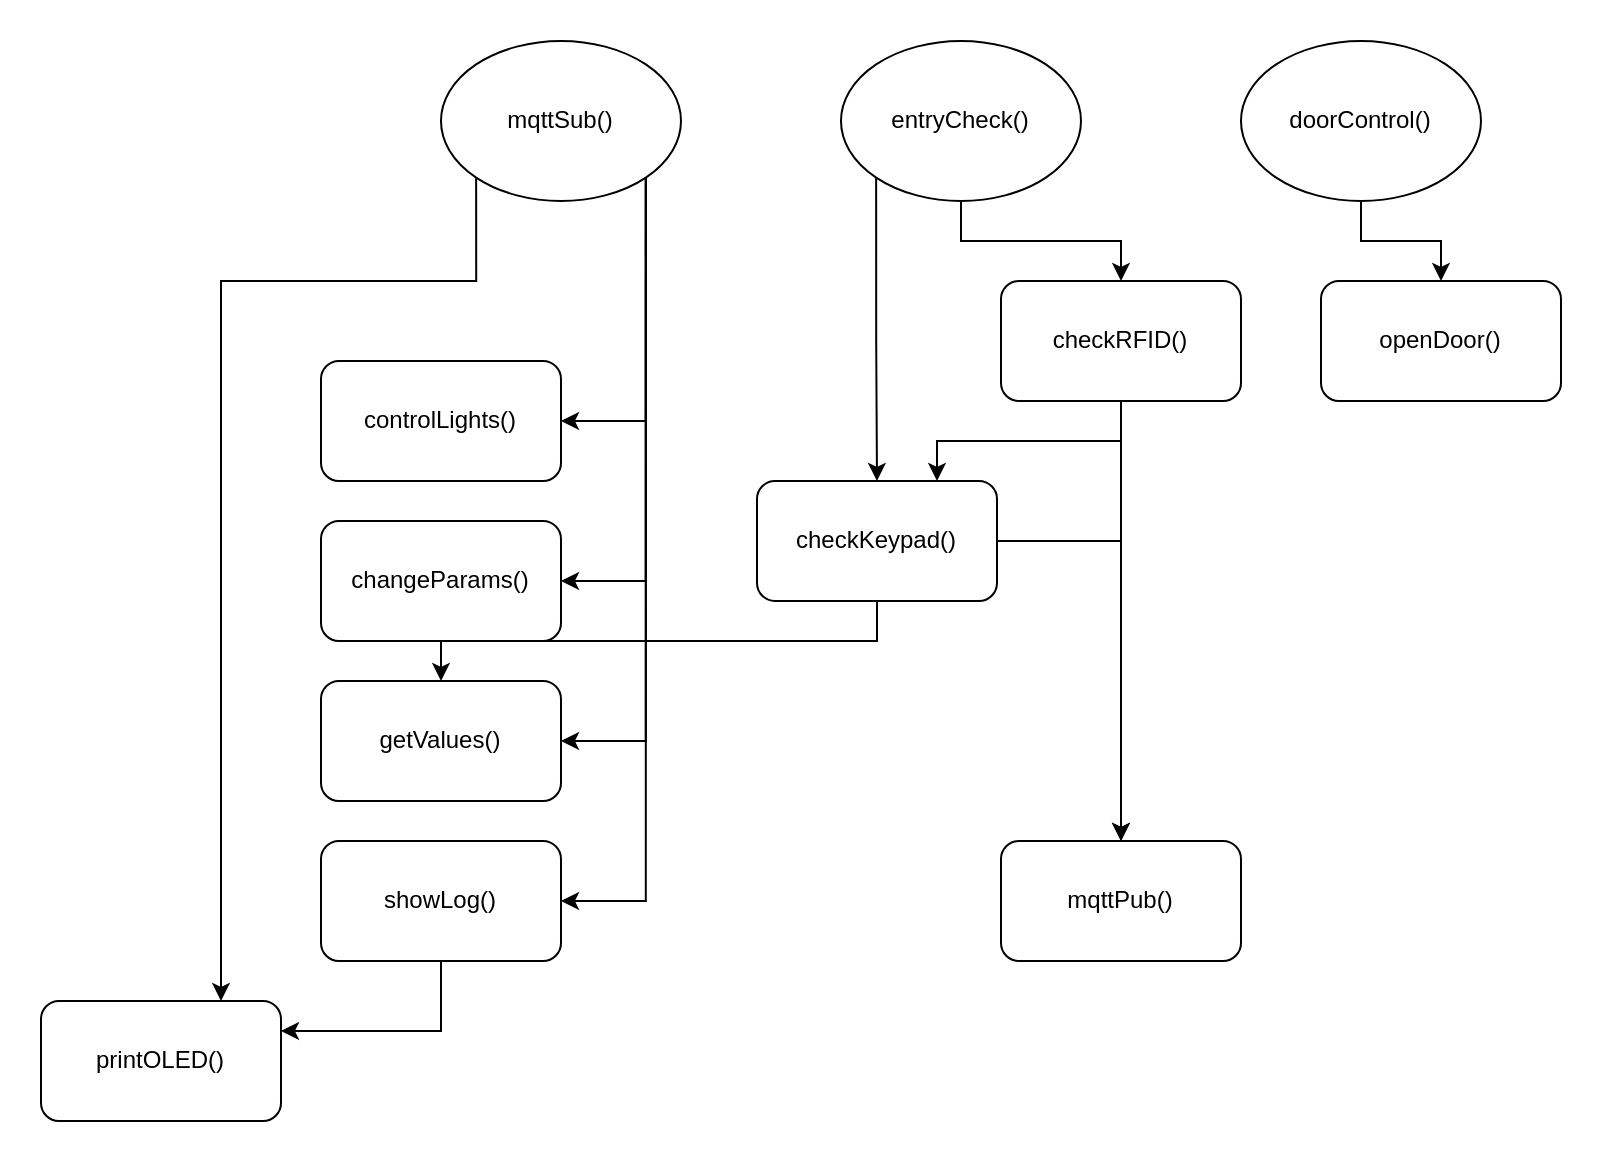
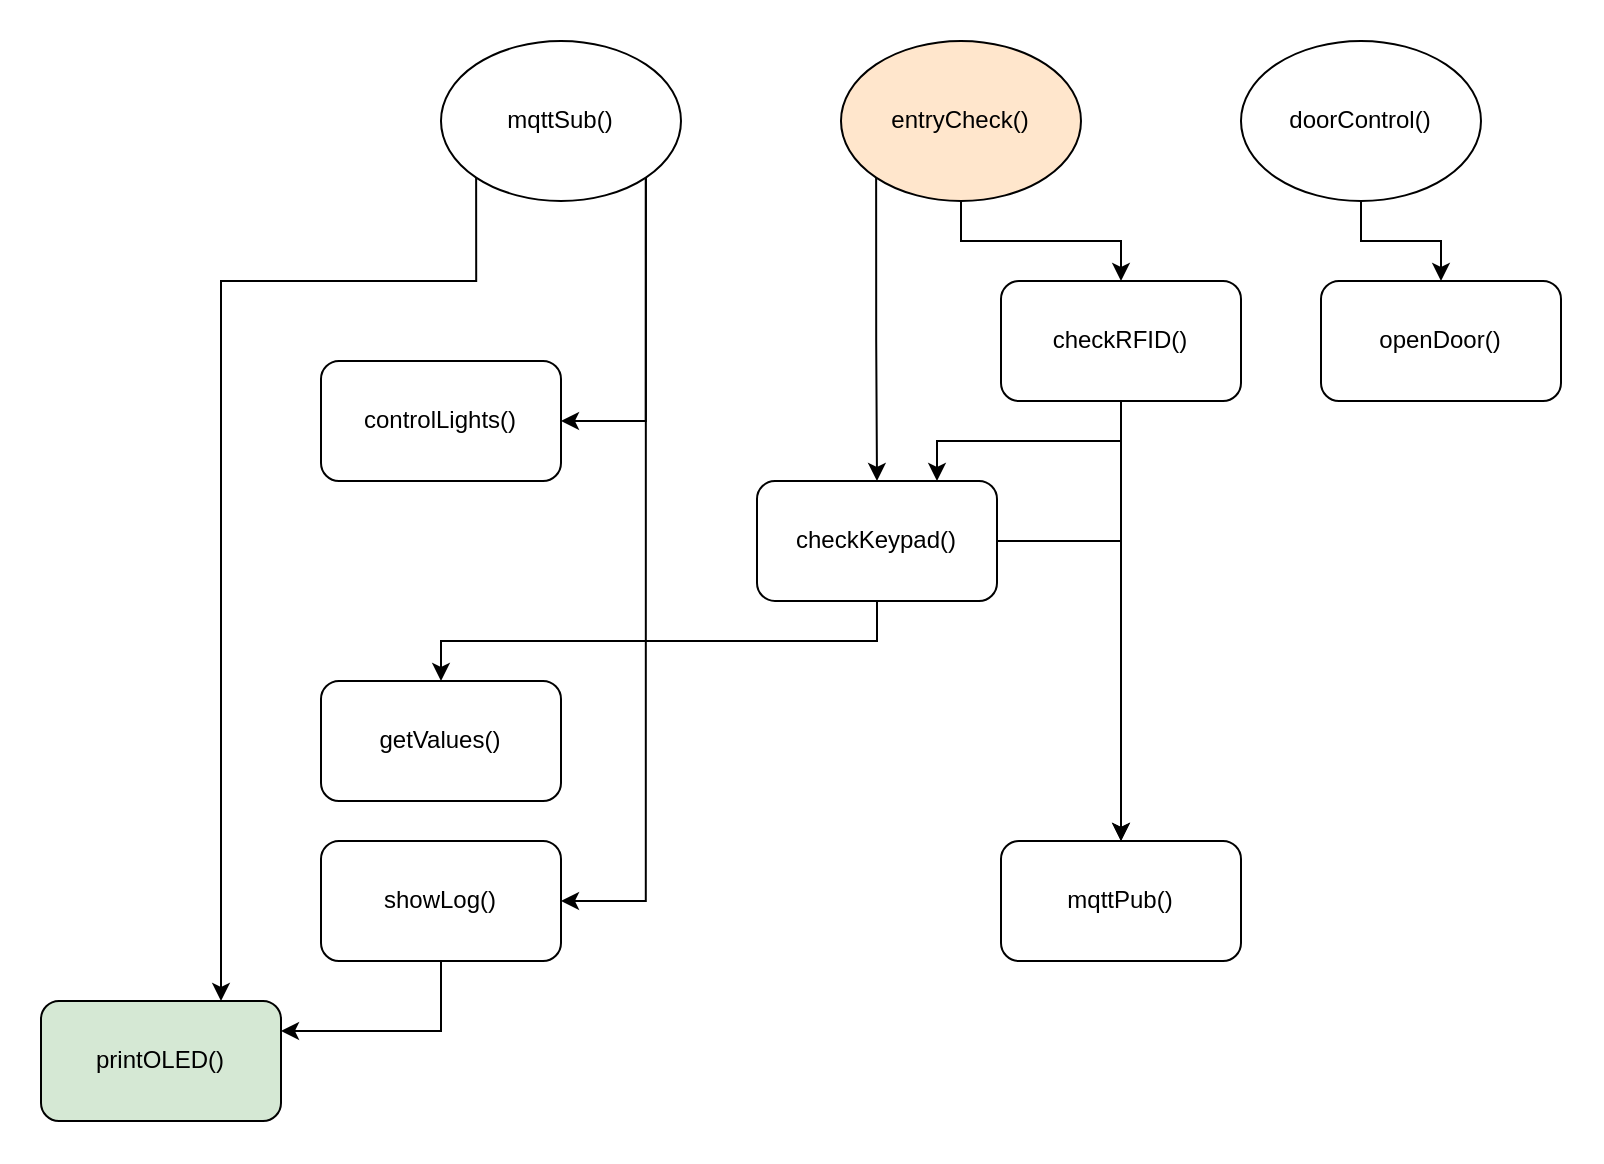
node "entryCheck()": fillcolor #ffffff -> #ffe6cc
node "changeParams()": removed
edge "mqttSub()" -> "changeParams()": removed
edge "mqttSub()" -> "getValues()": removed
node "printOLED()": fillcolor #ffffff -> #d5e8d4
